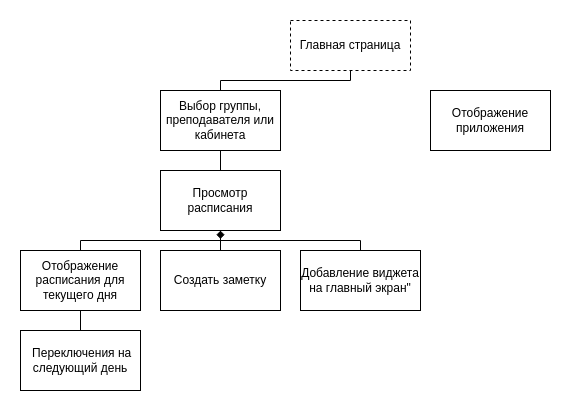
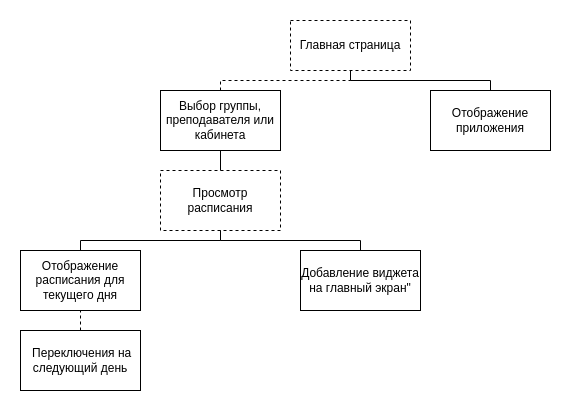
edge "Главная страница" -- "Выбор группы, преподавателя или кабинета": style solid -> dashed
edge "Главная страница" -- "Отображение приложения": added
node "Просмотр расписания": style solid -> dashed
edge "Отображение расписания для текущего дня" -> "Просмотр расписания": arrowhead diamond -> none
edge "Просмотр расписания" -- "Создать заметку": removed
node "Создать заметку": removed
edge "Отображение расписания для текущего дня" -- "Переключения на следующий день": style solid -> dashed
